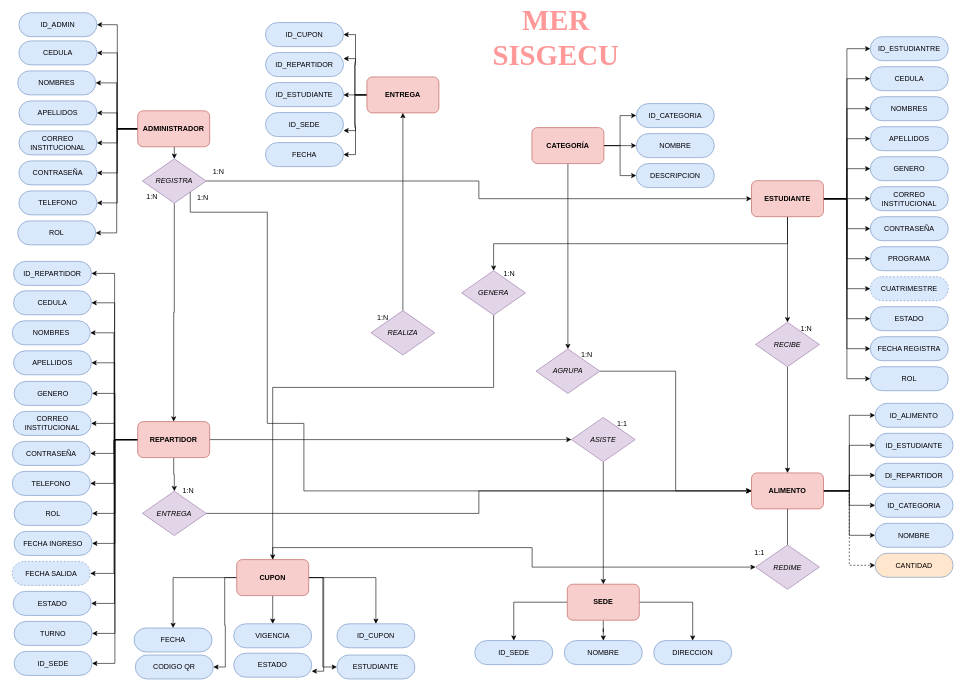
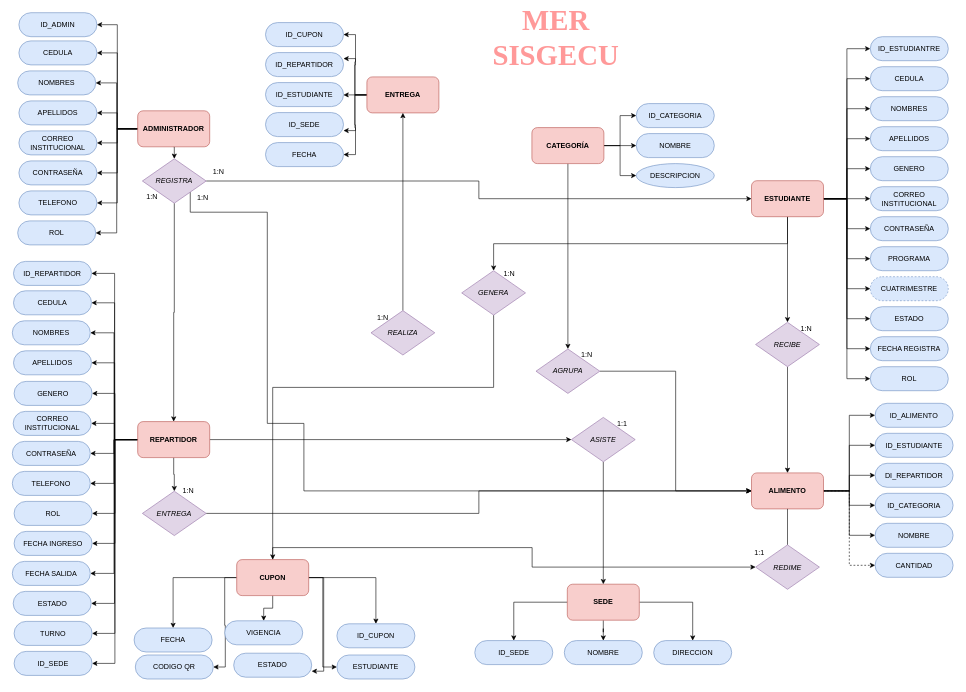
node "DESCRIPCION": shape rounded rectangle -> ellipse
node "CANTIDAD": fillcolor #ffe6cc -> #dae8fc
node "FECHA SALIDA": style dashed -> solid
node "VIGENCIA": moved (273, 636) -> (264, 633)
